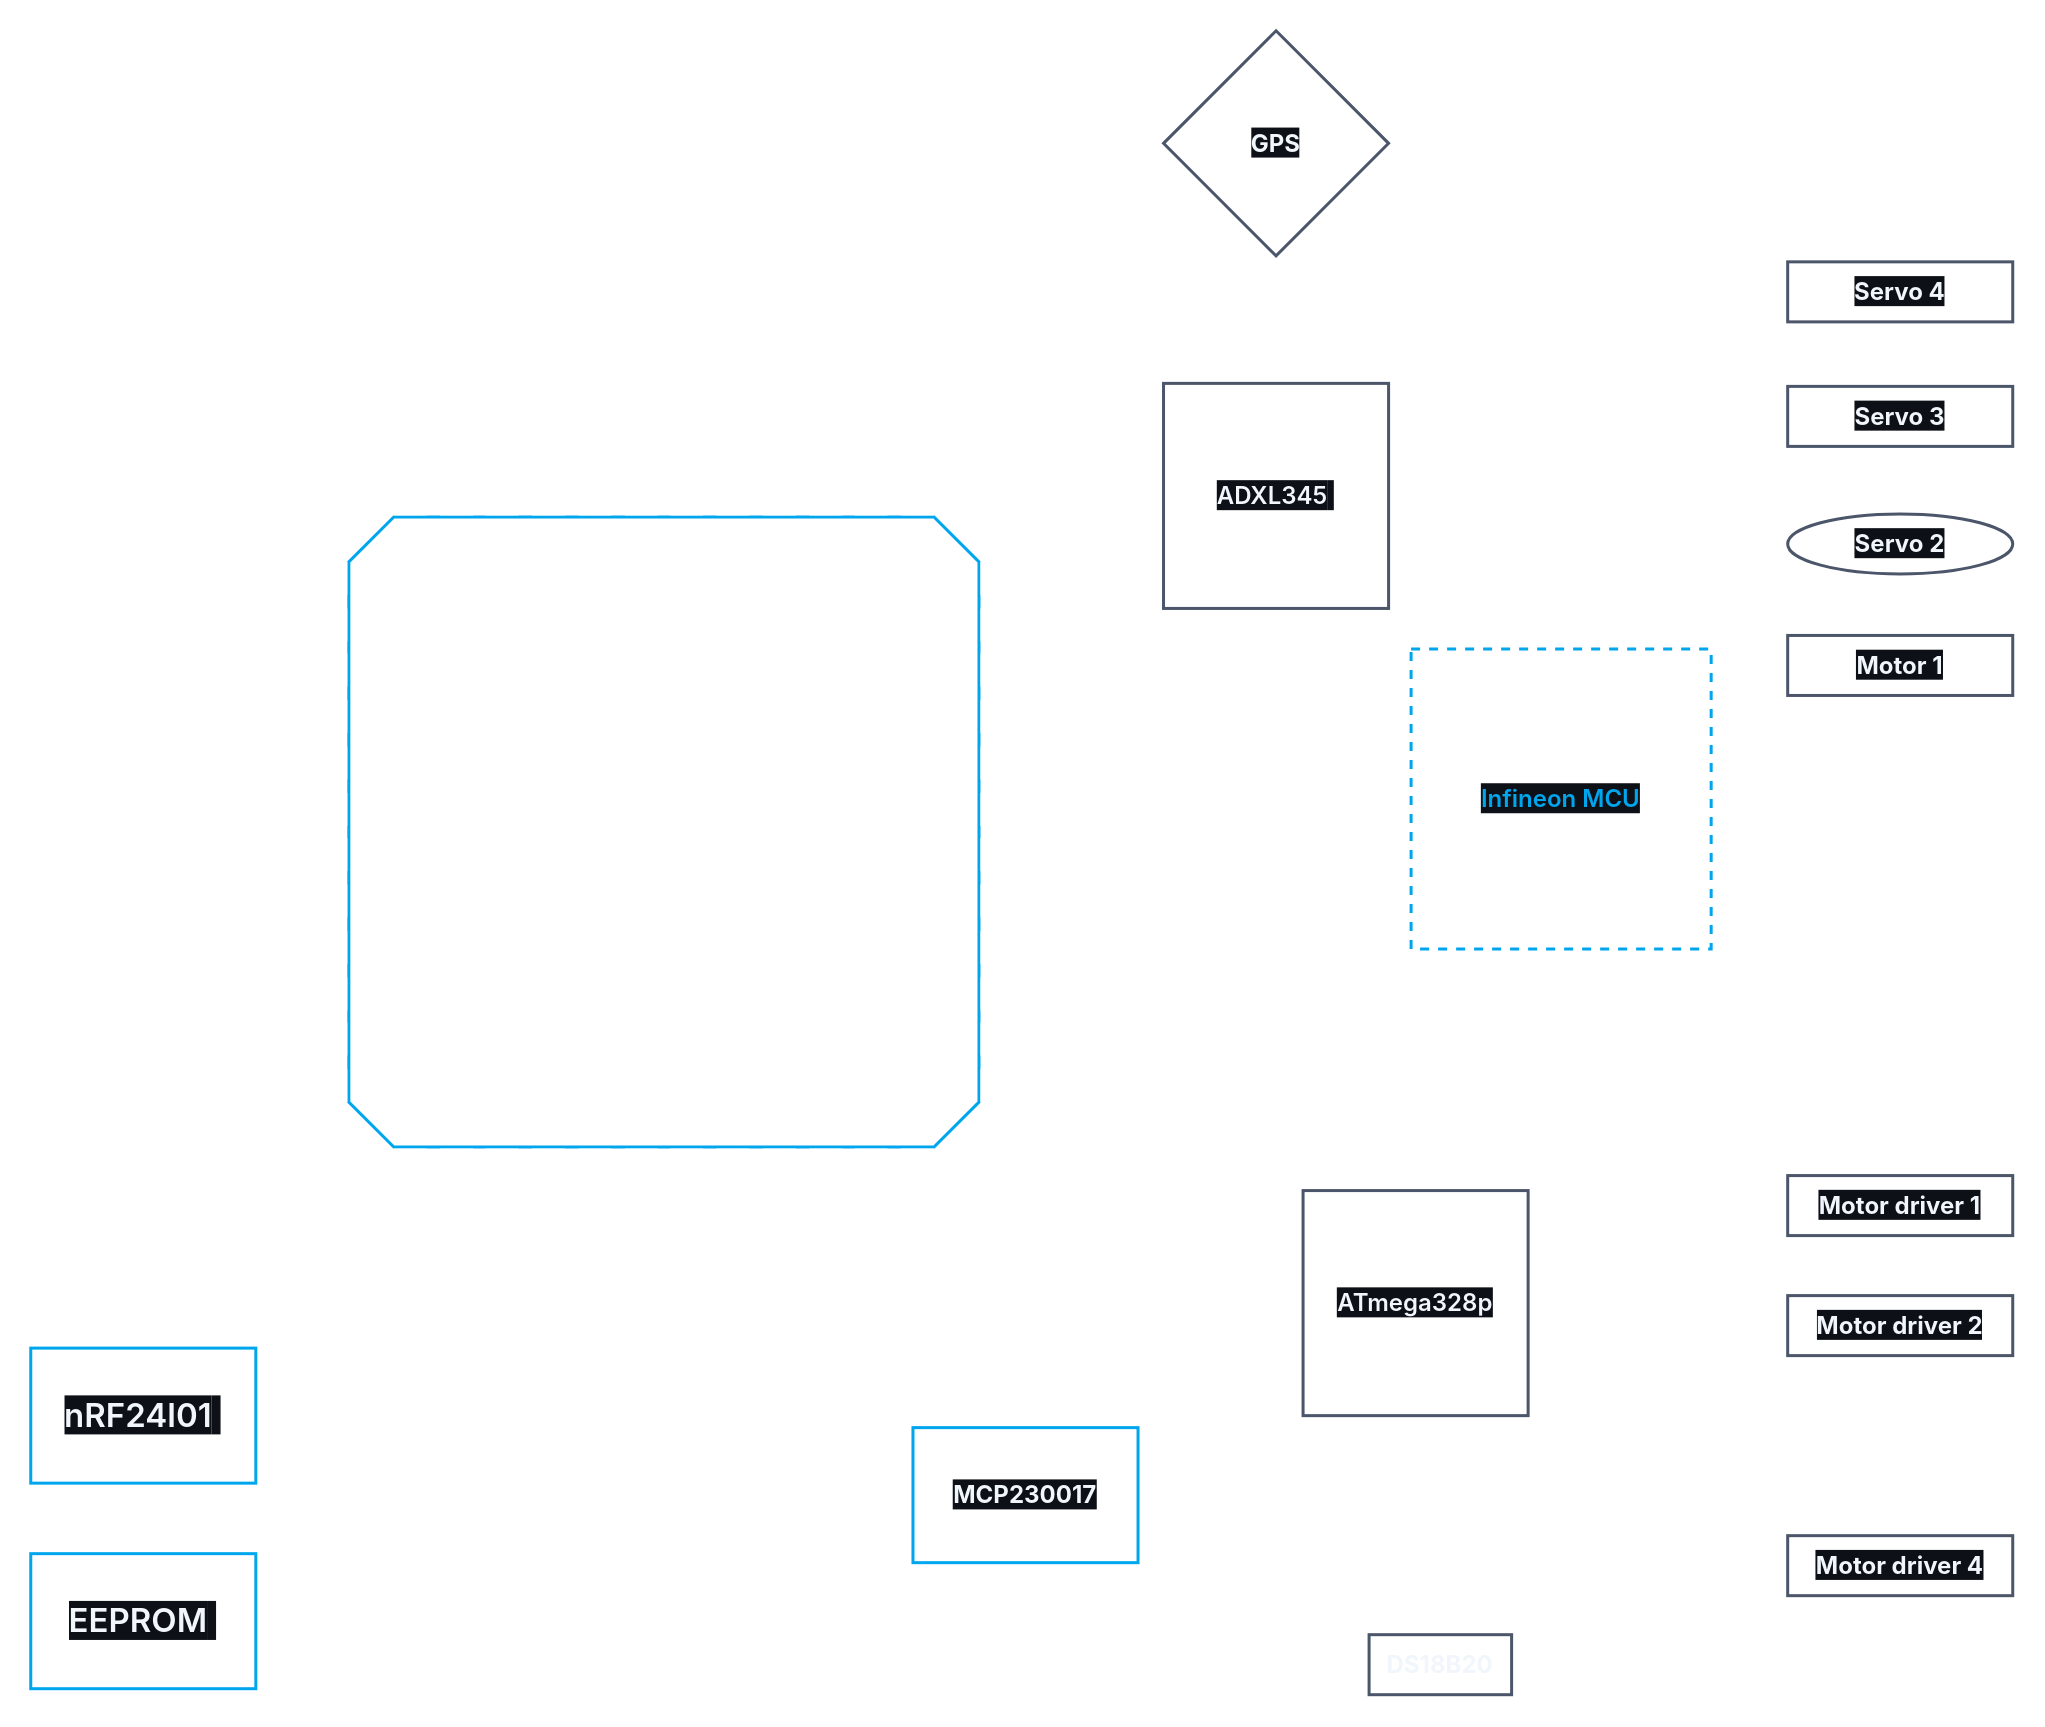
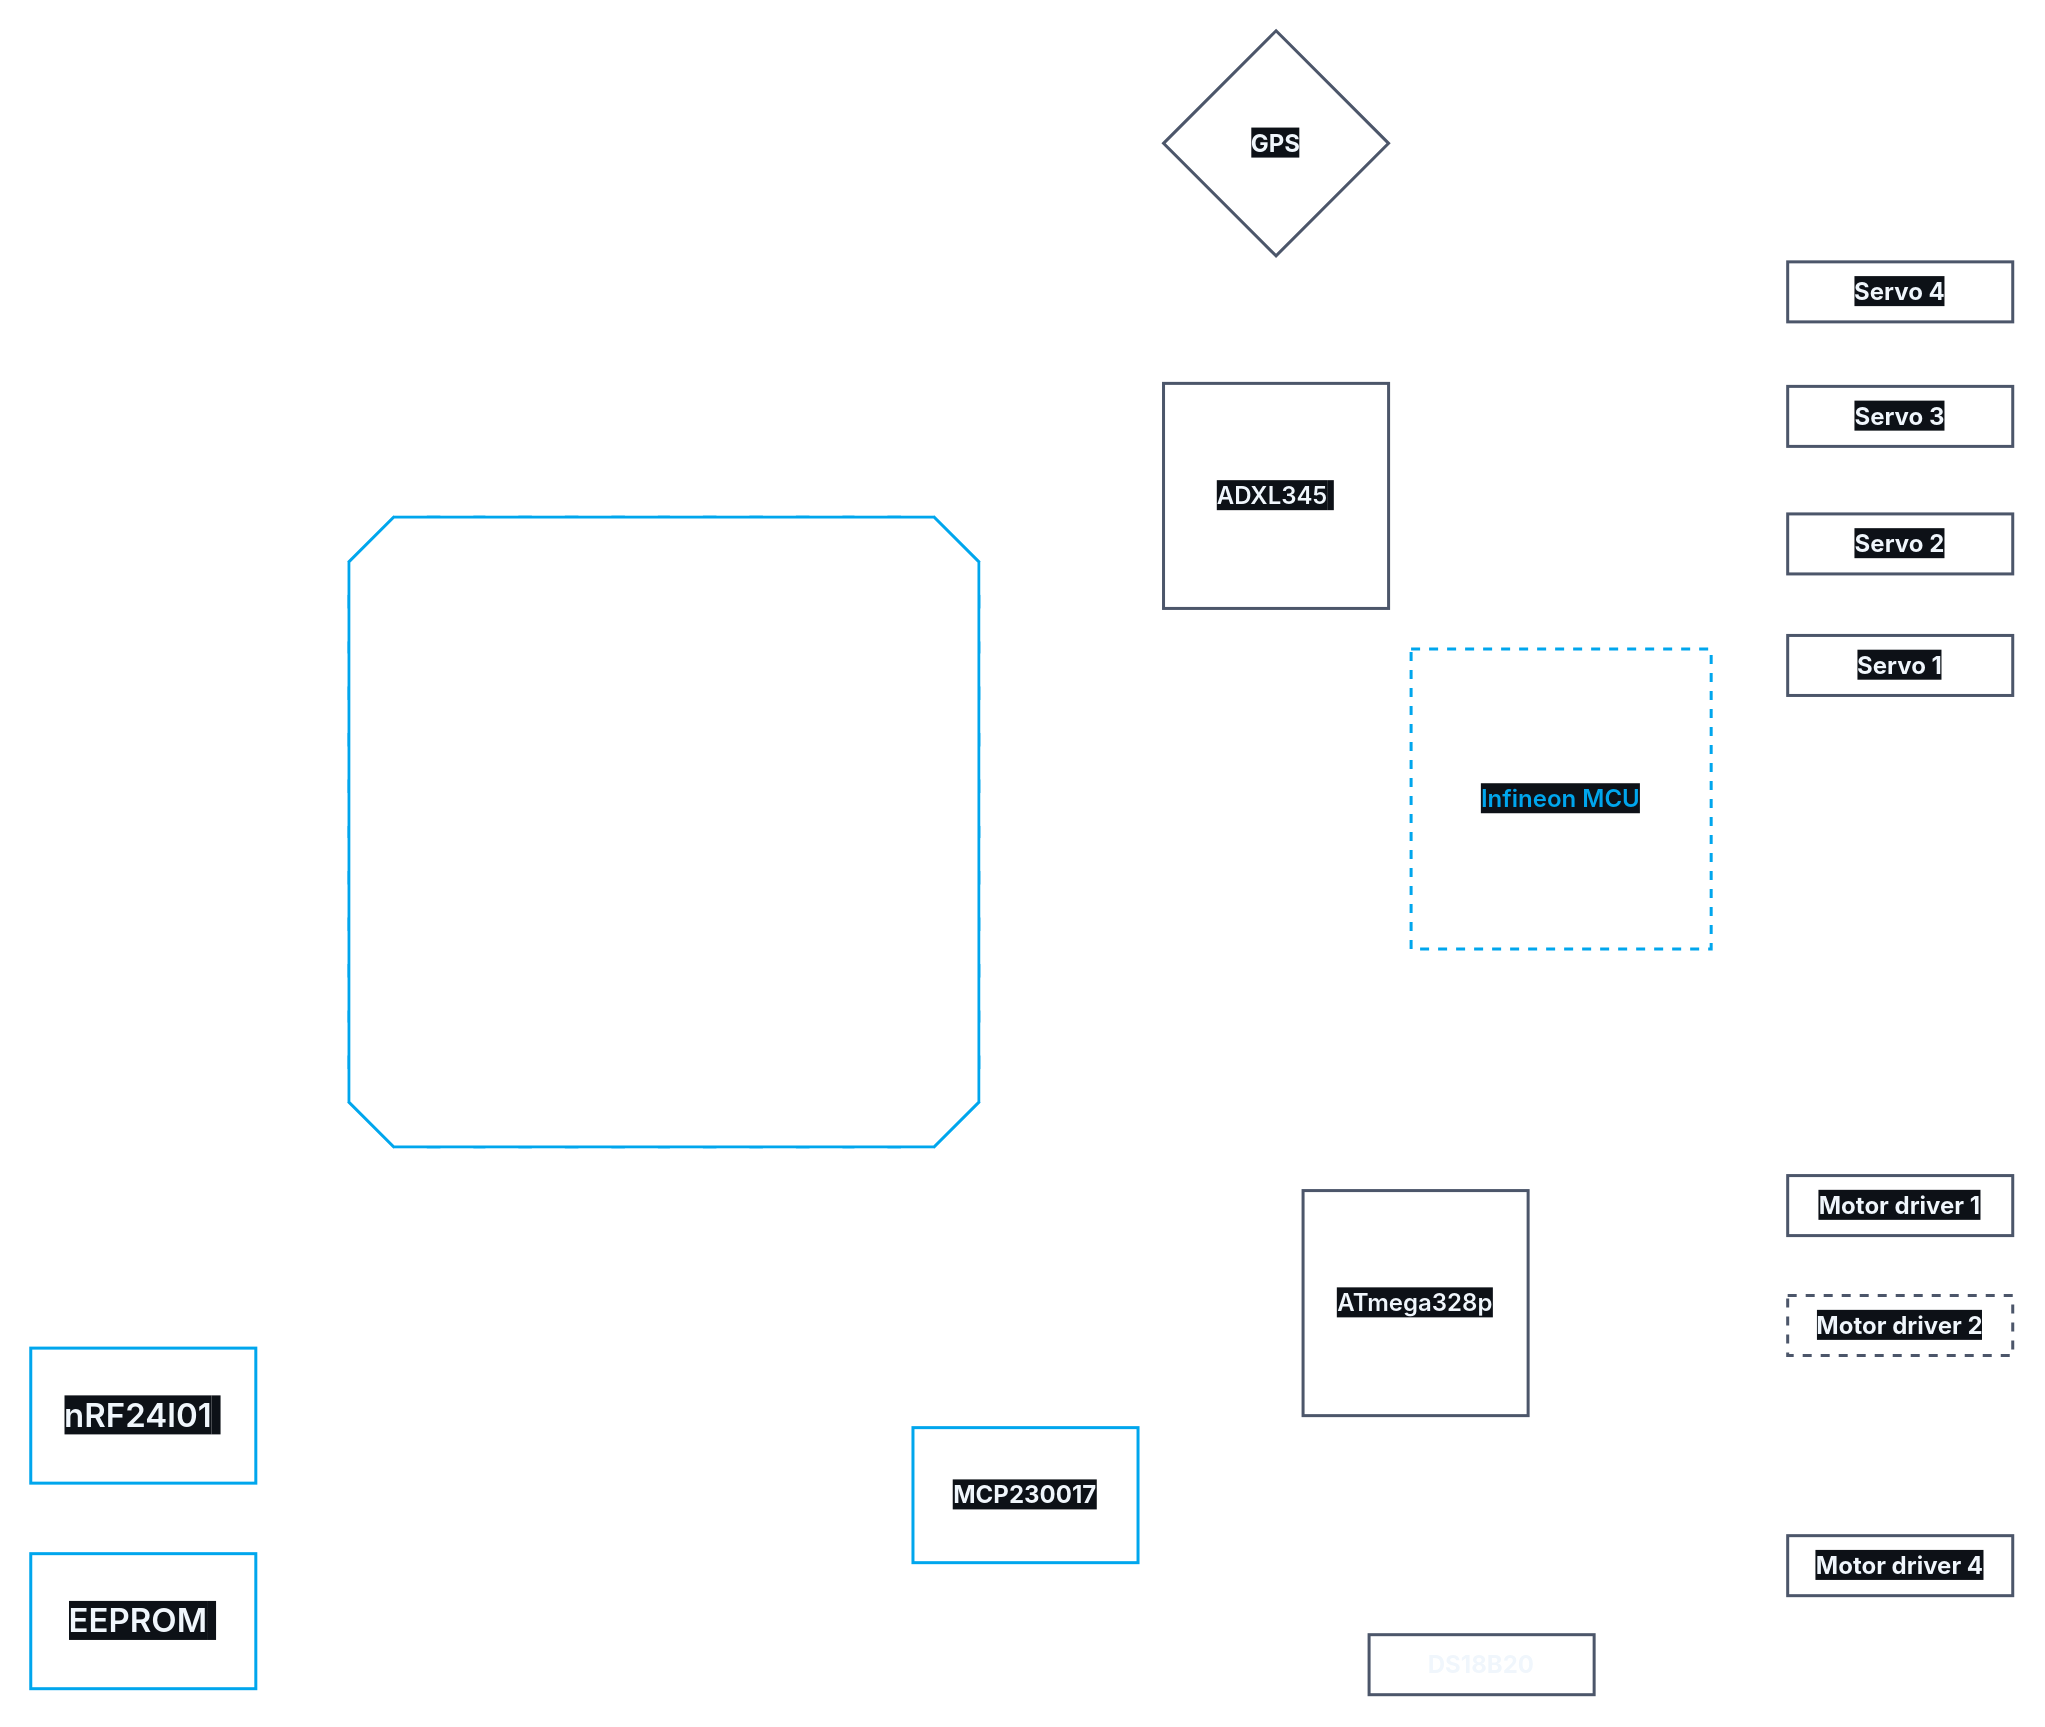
node "Servo 2": shape ellipse -> rectangle
node "Motor 1": label "Motor 1" -> "Servo 1"
node "Motor driver 2": style solid -> dashed
node "DS18B20": size 143x60 -> 225x60
